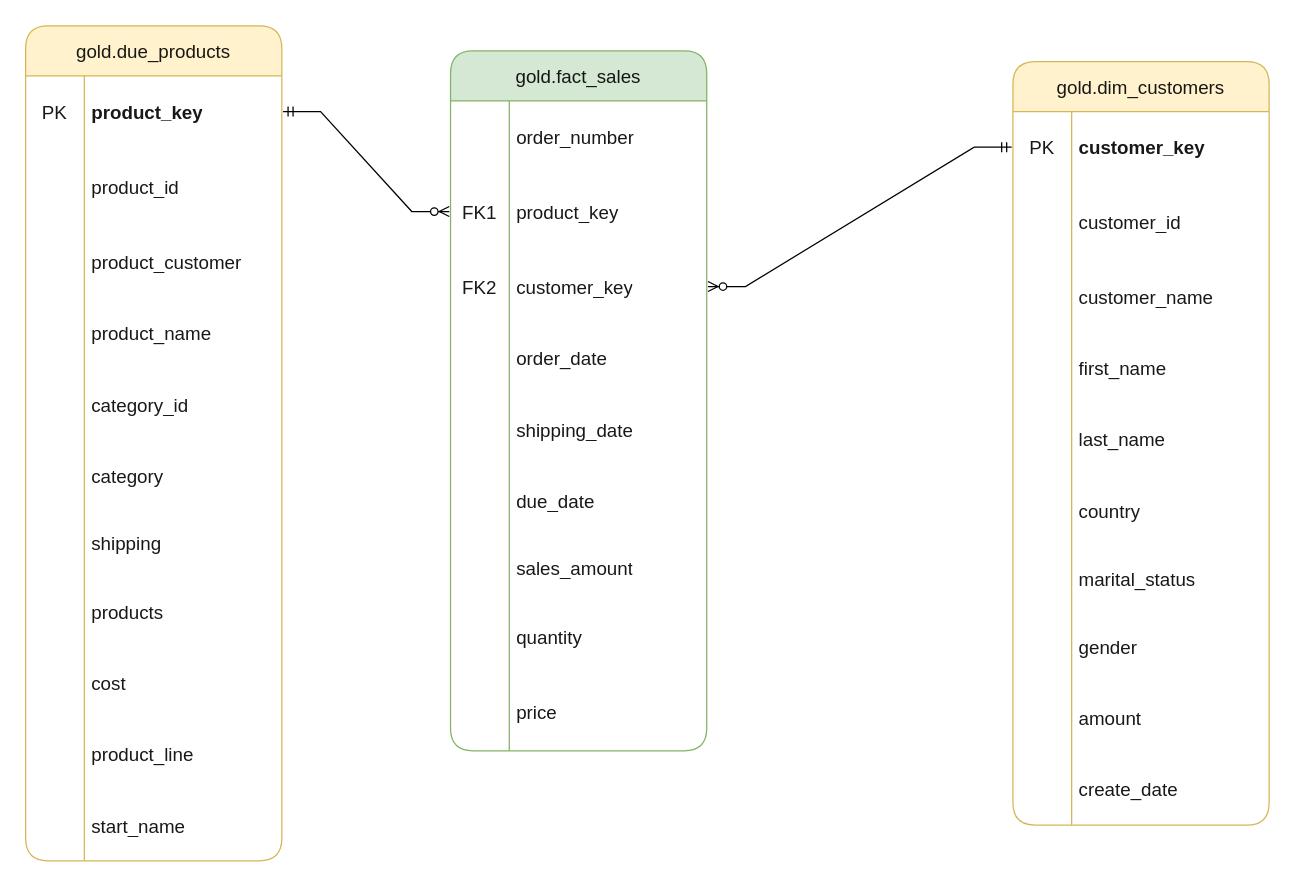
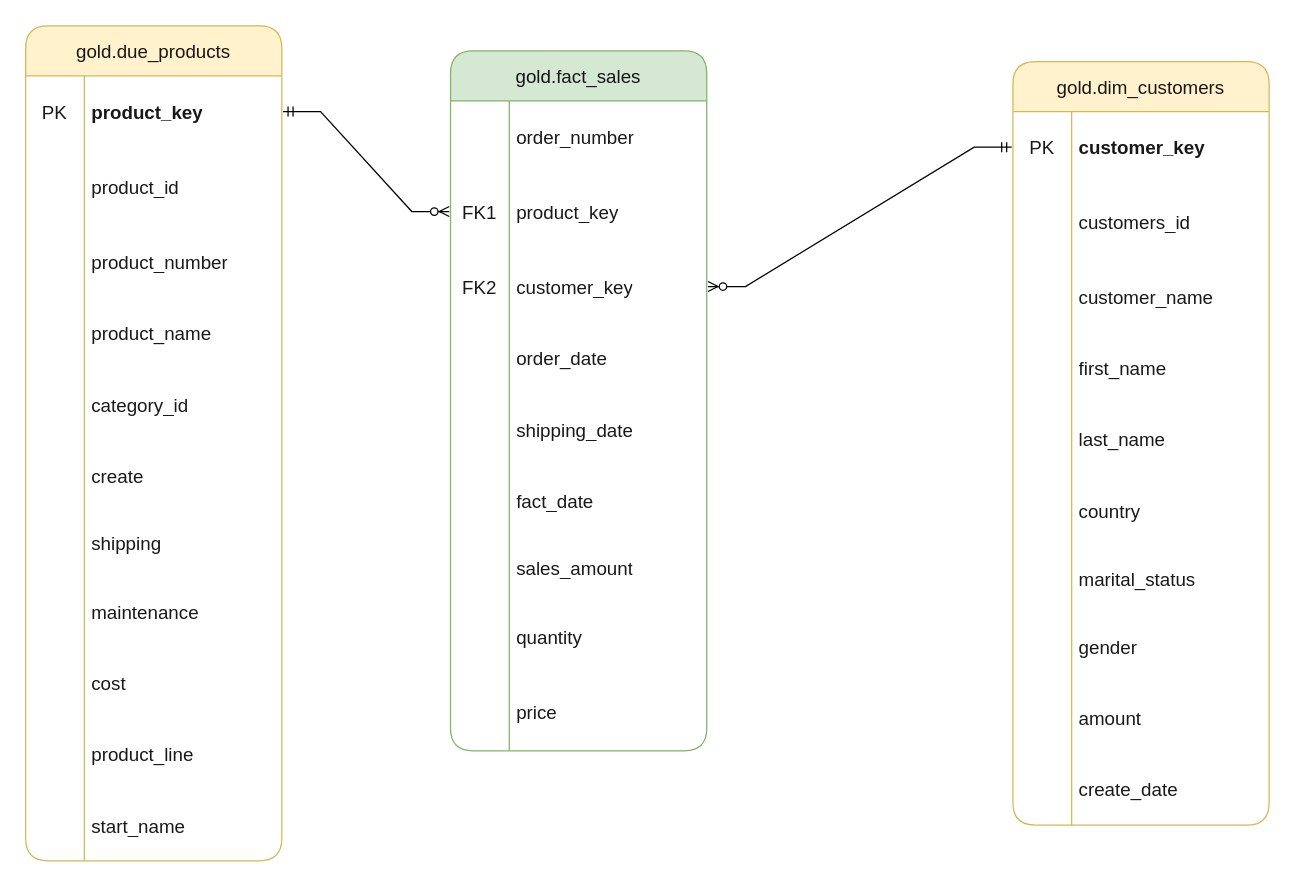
node "customer_id": label "customer_id" -> "customers_id"
node "product_customer": label "product_customer" -> "product_number"
node "category": label "category" -> "create"
node "due_date": label "due_date" -> "fact_date"
node "products": label "products" -> "maintenance"
